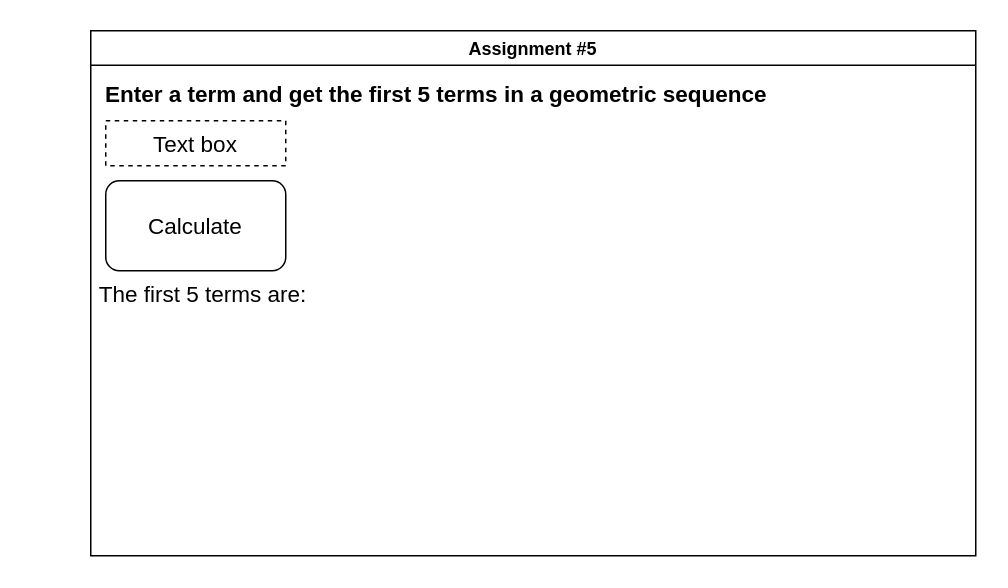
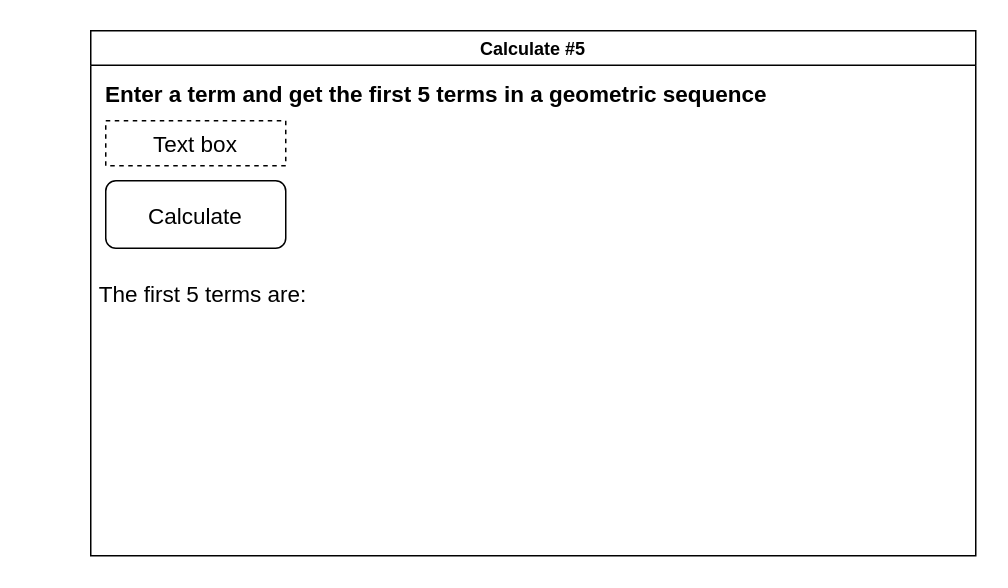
node "Assignment #5": label "Assignment #5" -> "Calculate #5"
node "Calculate": size 180x90 -> 180x68
